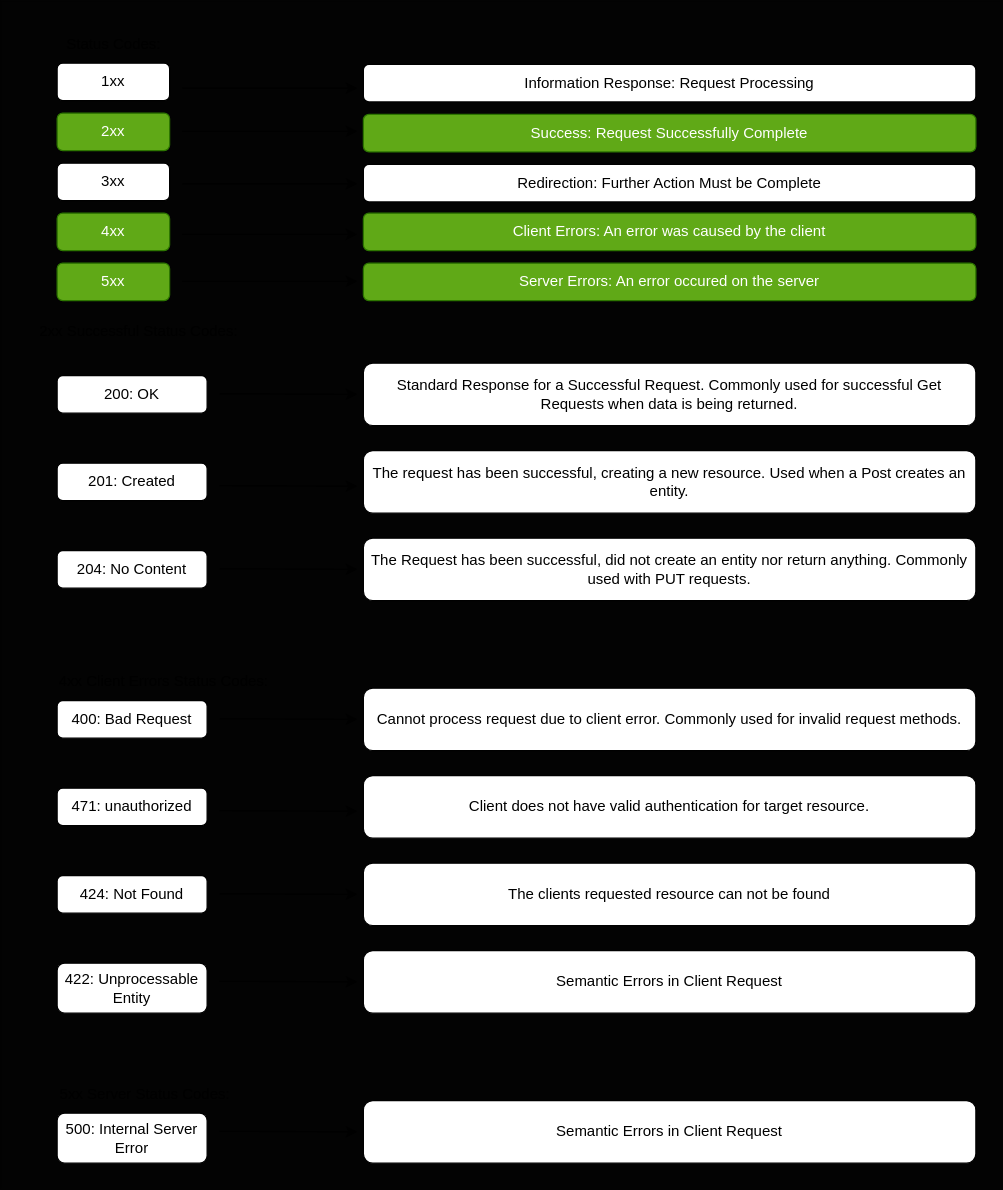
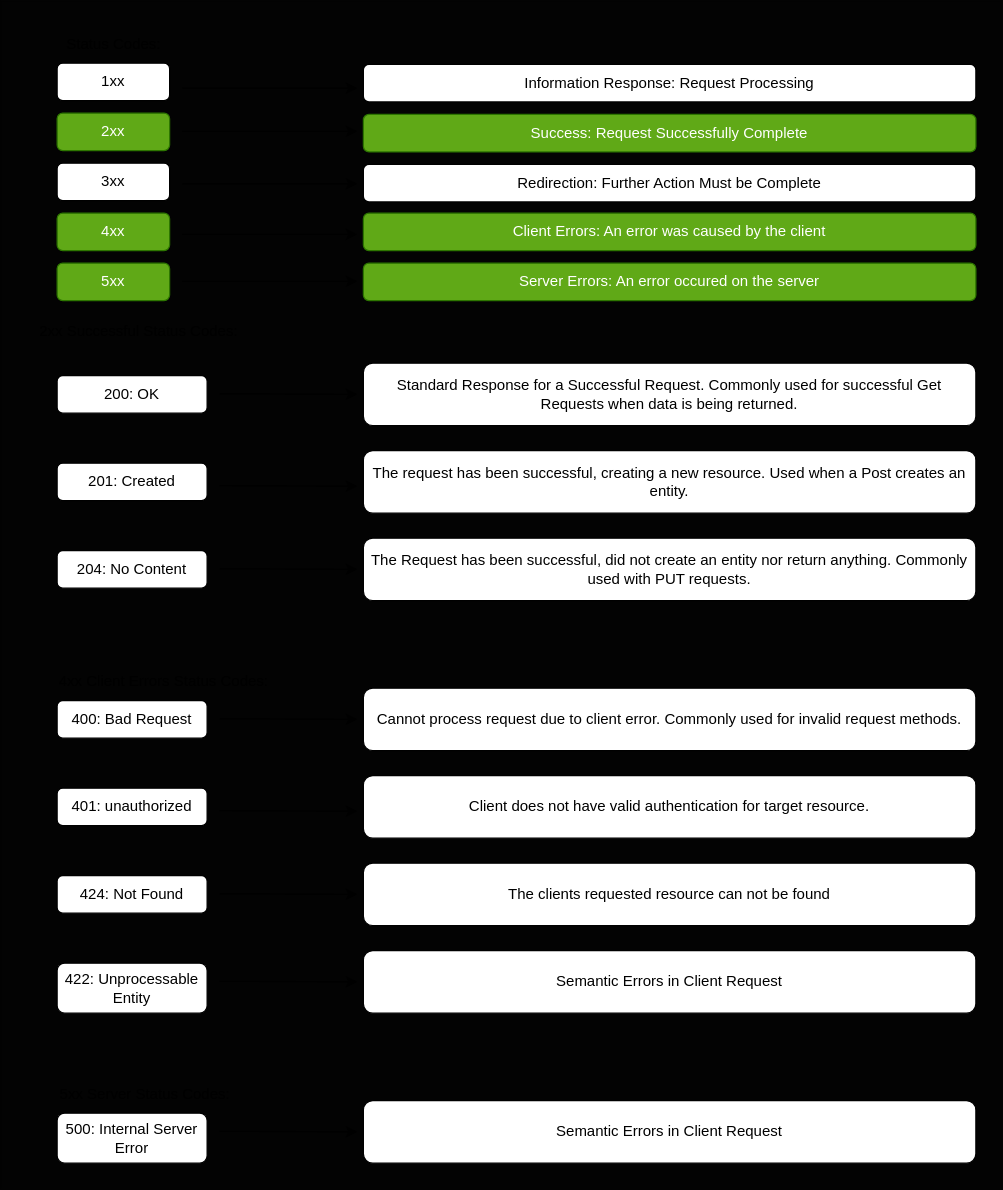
node "471: unauthorized": label "471: unauthorized" -> "401: unauthorized"
